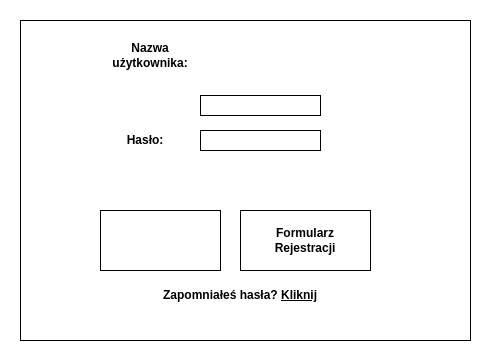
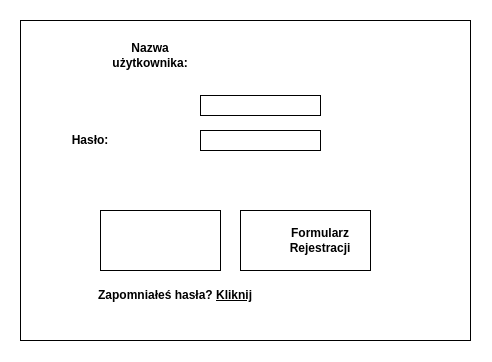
node "Hasło:": moved (146, 141) -> (91, 141)
node "Formularz Rejestracji": moved (306, 241) -> (321, 241)
node "Zapomniałeś hasła? Kliknij": moved (241, 296) -> (176, 296)
